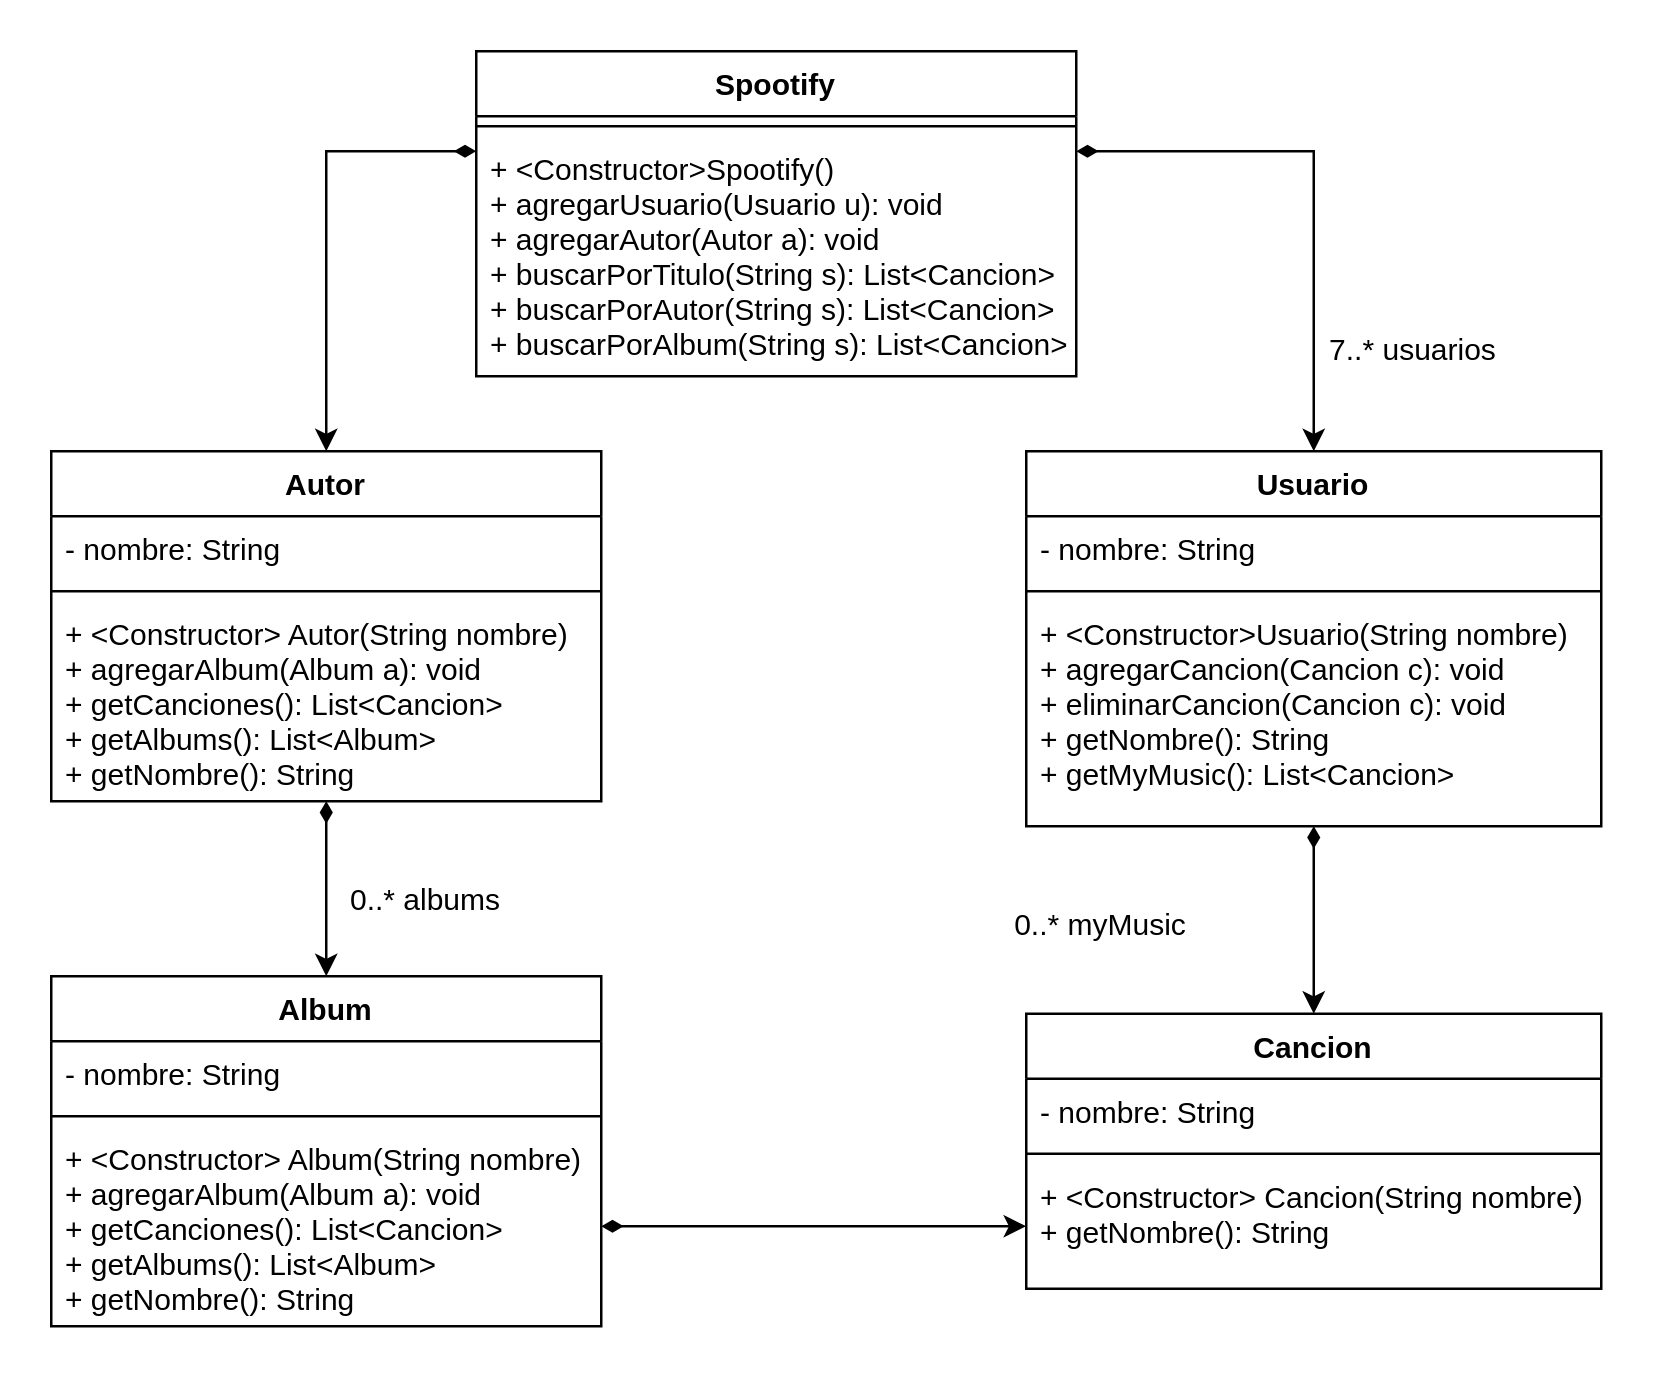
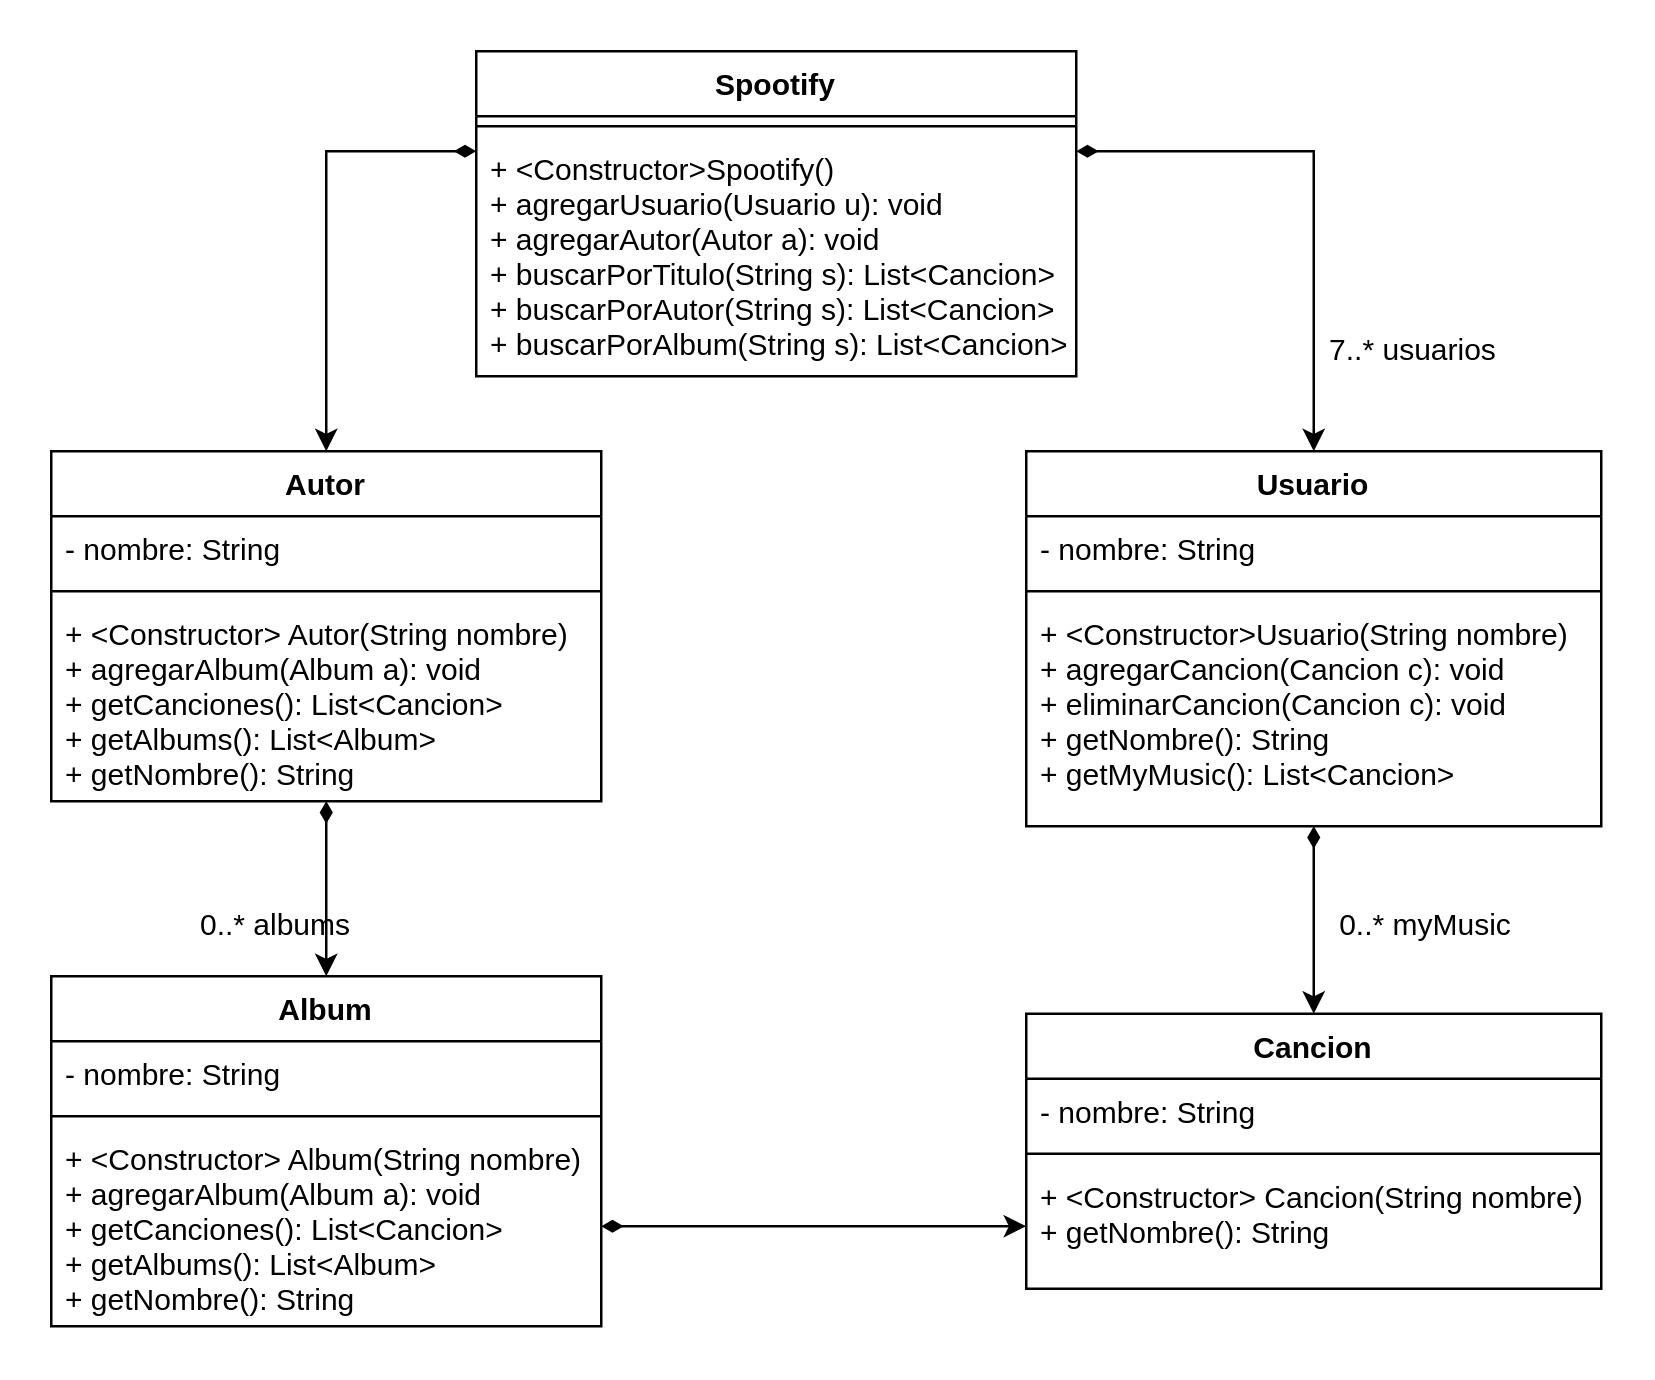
node "0..* albums": moved (426, 901) -> (276, 926)
node "0..* myMusic": moved (1101, 926) -> (1426, 926)
